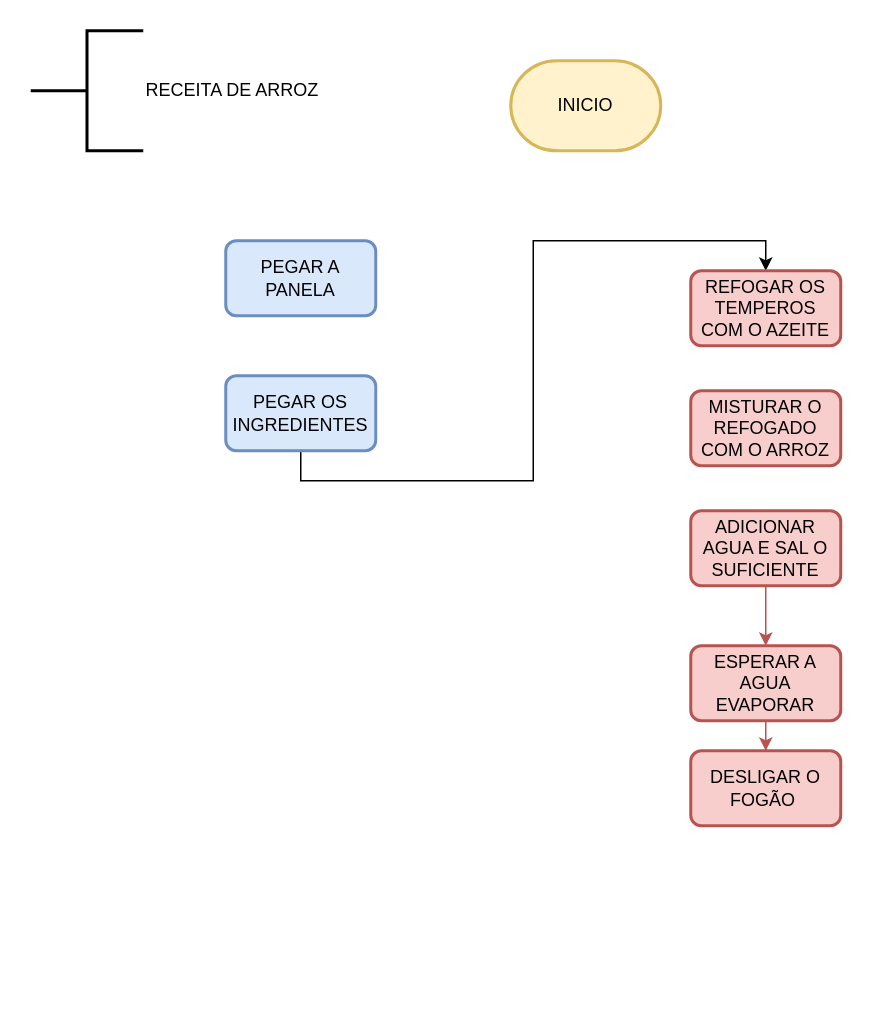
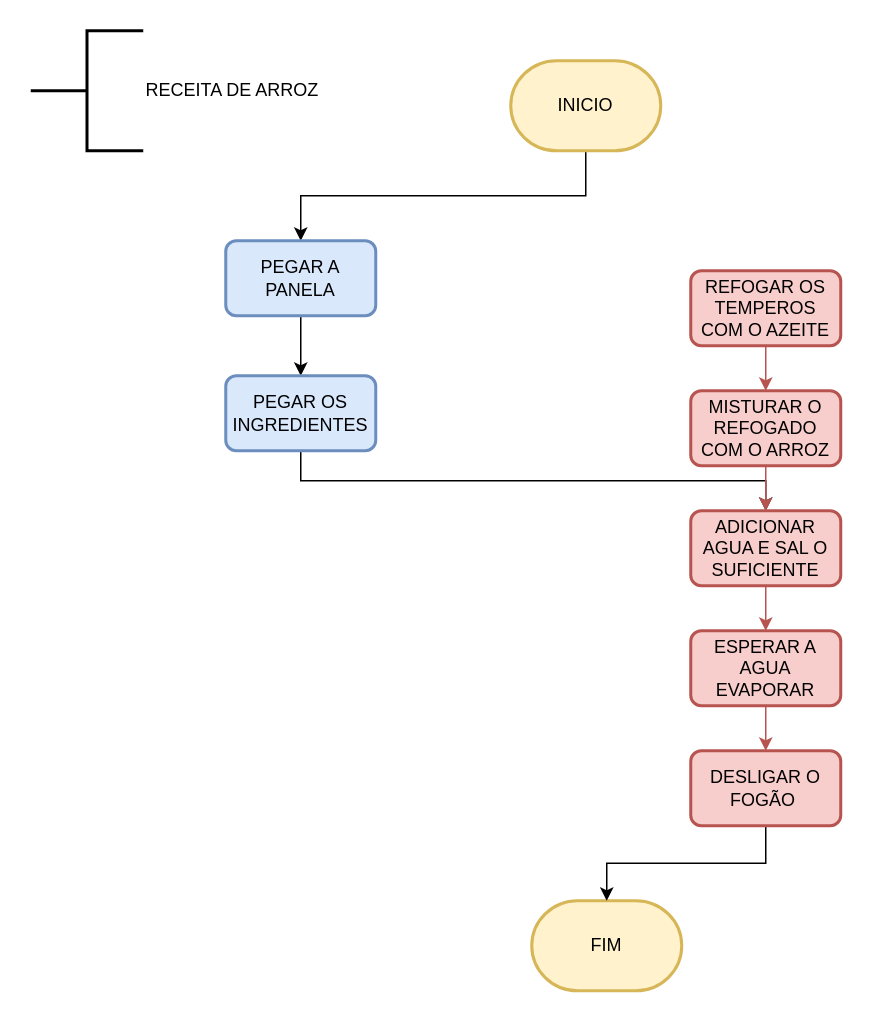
edge "INICIO" -> "PEGAR A PANELA": added
edge "PEGAR OS INGREDIENTES" -> "REFOGAR OS TEMPEROS COM O AZEITE": now "PEGAR OS INGREDIENTES" -> "ADICIONAR AGUA E SAL O SUFICIENTE"
edge "PEGAR A PANELA" -> "PEGAR OS INGREDIENTES": added
edge "REFOGAR OS TEMPEROS COM O AZEITE" -> "MISTURAR O REFOGADO COM O ARROZ": added
edge "MISTURAR O REFOGADO COM O ARROZ" -> "ADICIONAR AGUA E SAL O SUFICIENTE": added
node "ESPERAR A AGUA EVAPORAR": moved (766, 683) -> (766, 668)
edge "DESLIGAR O FOGÃO" -> "FIM": added
node "FIM": added
